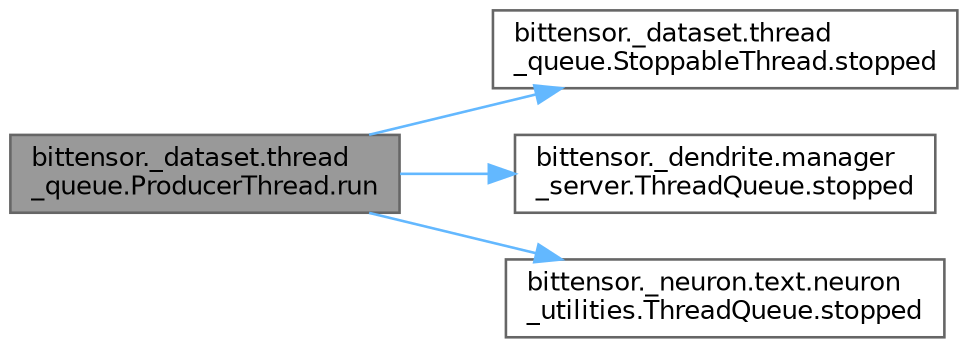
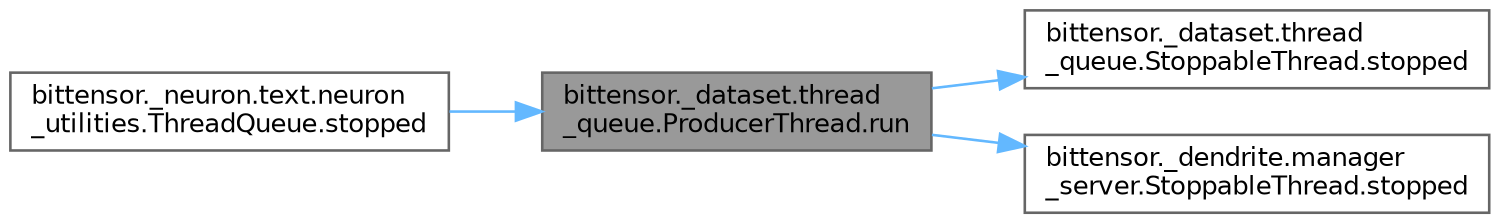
node "bittensor._dendrite.manager _server.ThreadQueue.stopped": label "bittensor._dendrite.manager _server.ThreadQueue.stopped" -> "bittensor._dendrite.manager _server.StoppableThread.stopped"
edge "bittensor._dataset.thread _queue.ProducerThread.run" -> "bittensor._neuron.text.neuron _utilities.ThreadQueue.stopped": reversed
